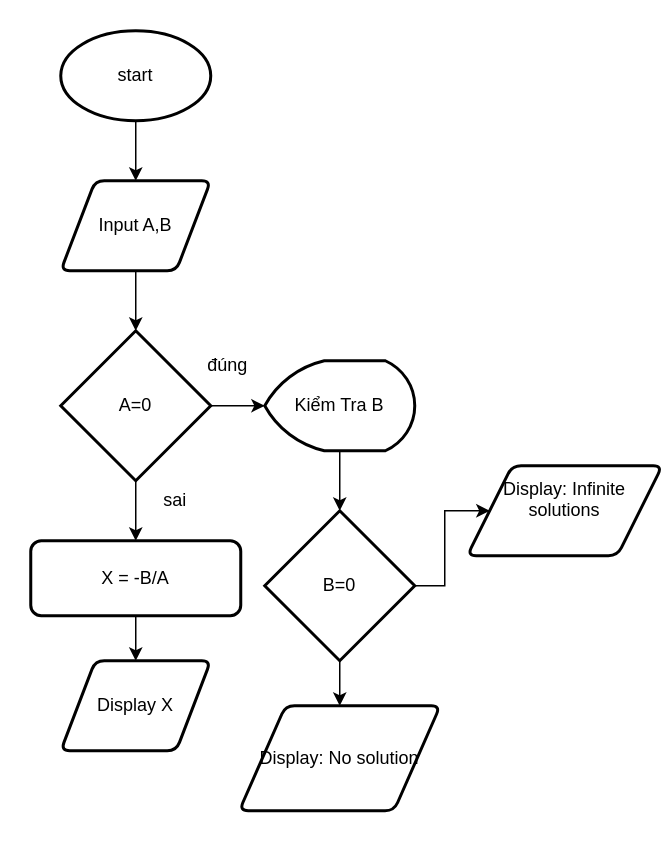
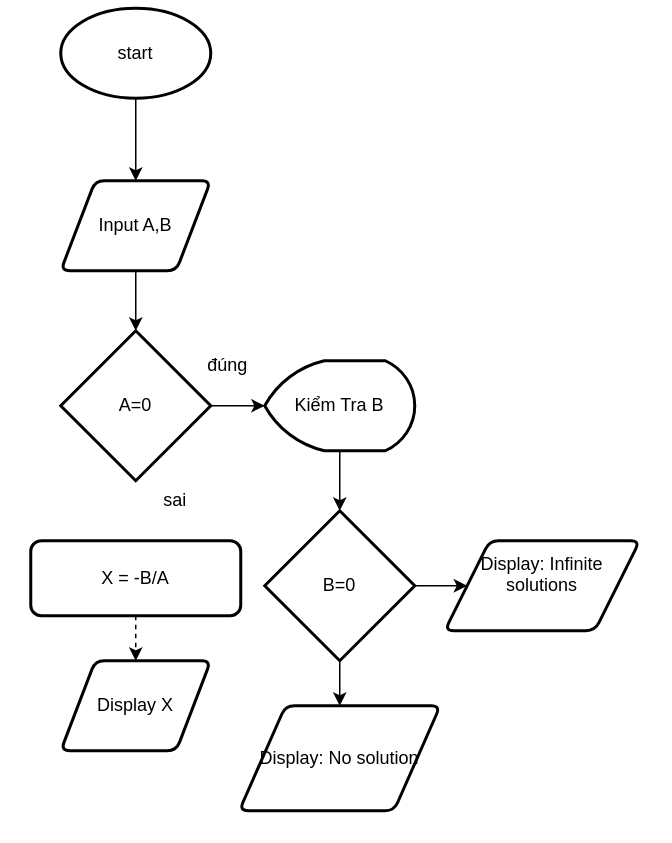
node "start": moved (136, 76) -> (136, 53)
edge "A=0" -> "X = -B/A": removed
node "Display: Infinite solutions": moved (565, 511) -> (542, 586)
edge "X = -B/A" -> "Display X": style solid -> dashed
